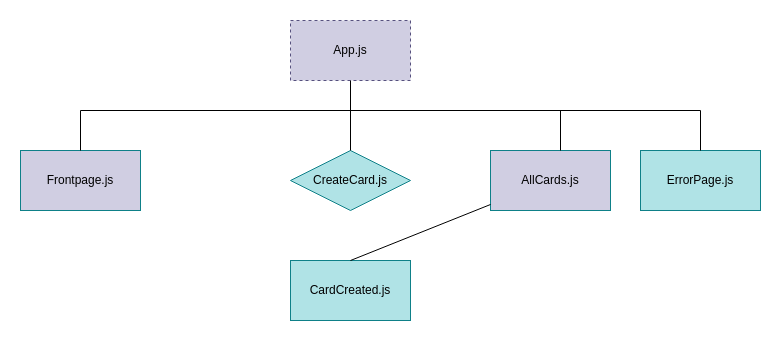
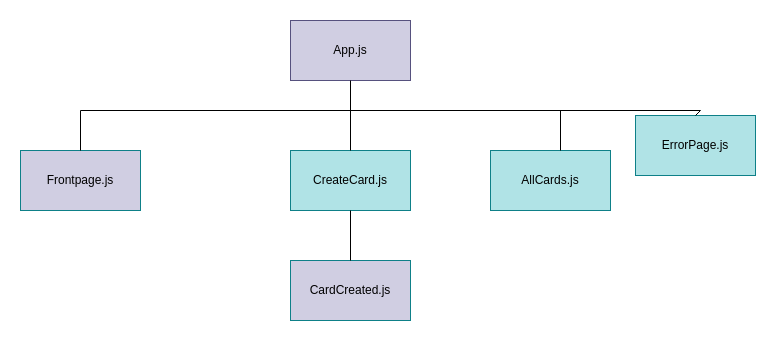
node "App.js": style dashed -> solid
node "CreateCard.js": shape diamond -> rectangle
node "AllCards.js": fillcolor #d0cee2 -> #b0e3e6
node "ErrorPage.js": moved (701, 181) -> (696, 146)
edge "AllCards.js" -- "CardCreated.js": now "CreateCard.js" -- "CardCreated.js"
node "CardCreated.js": fillcolor #b0e3e6 -> #d0cee2
